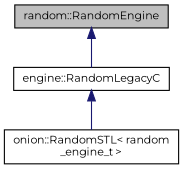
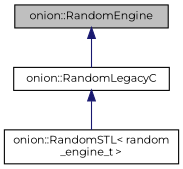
node "random::RandomEngine": label "random::RandomEngine" -> "onion::RandomEngine"
node "engine::RandomLegacyC": label "engine::RandomLegacyC" -> "onion::RandomLegacyC"
